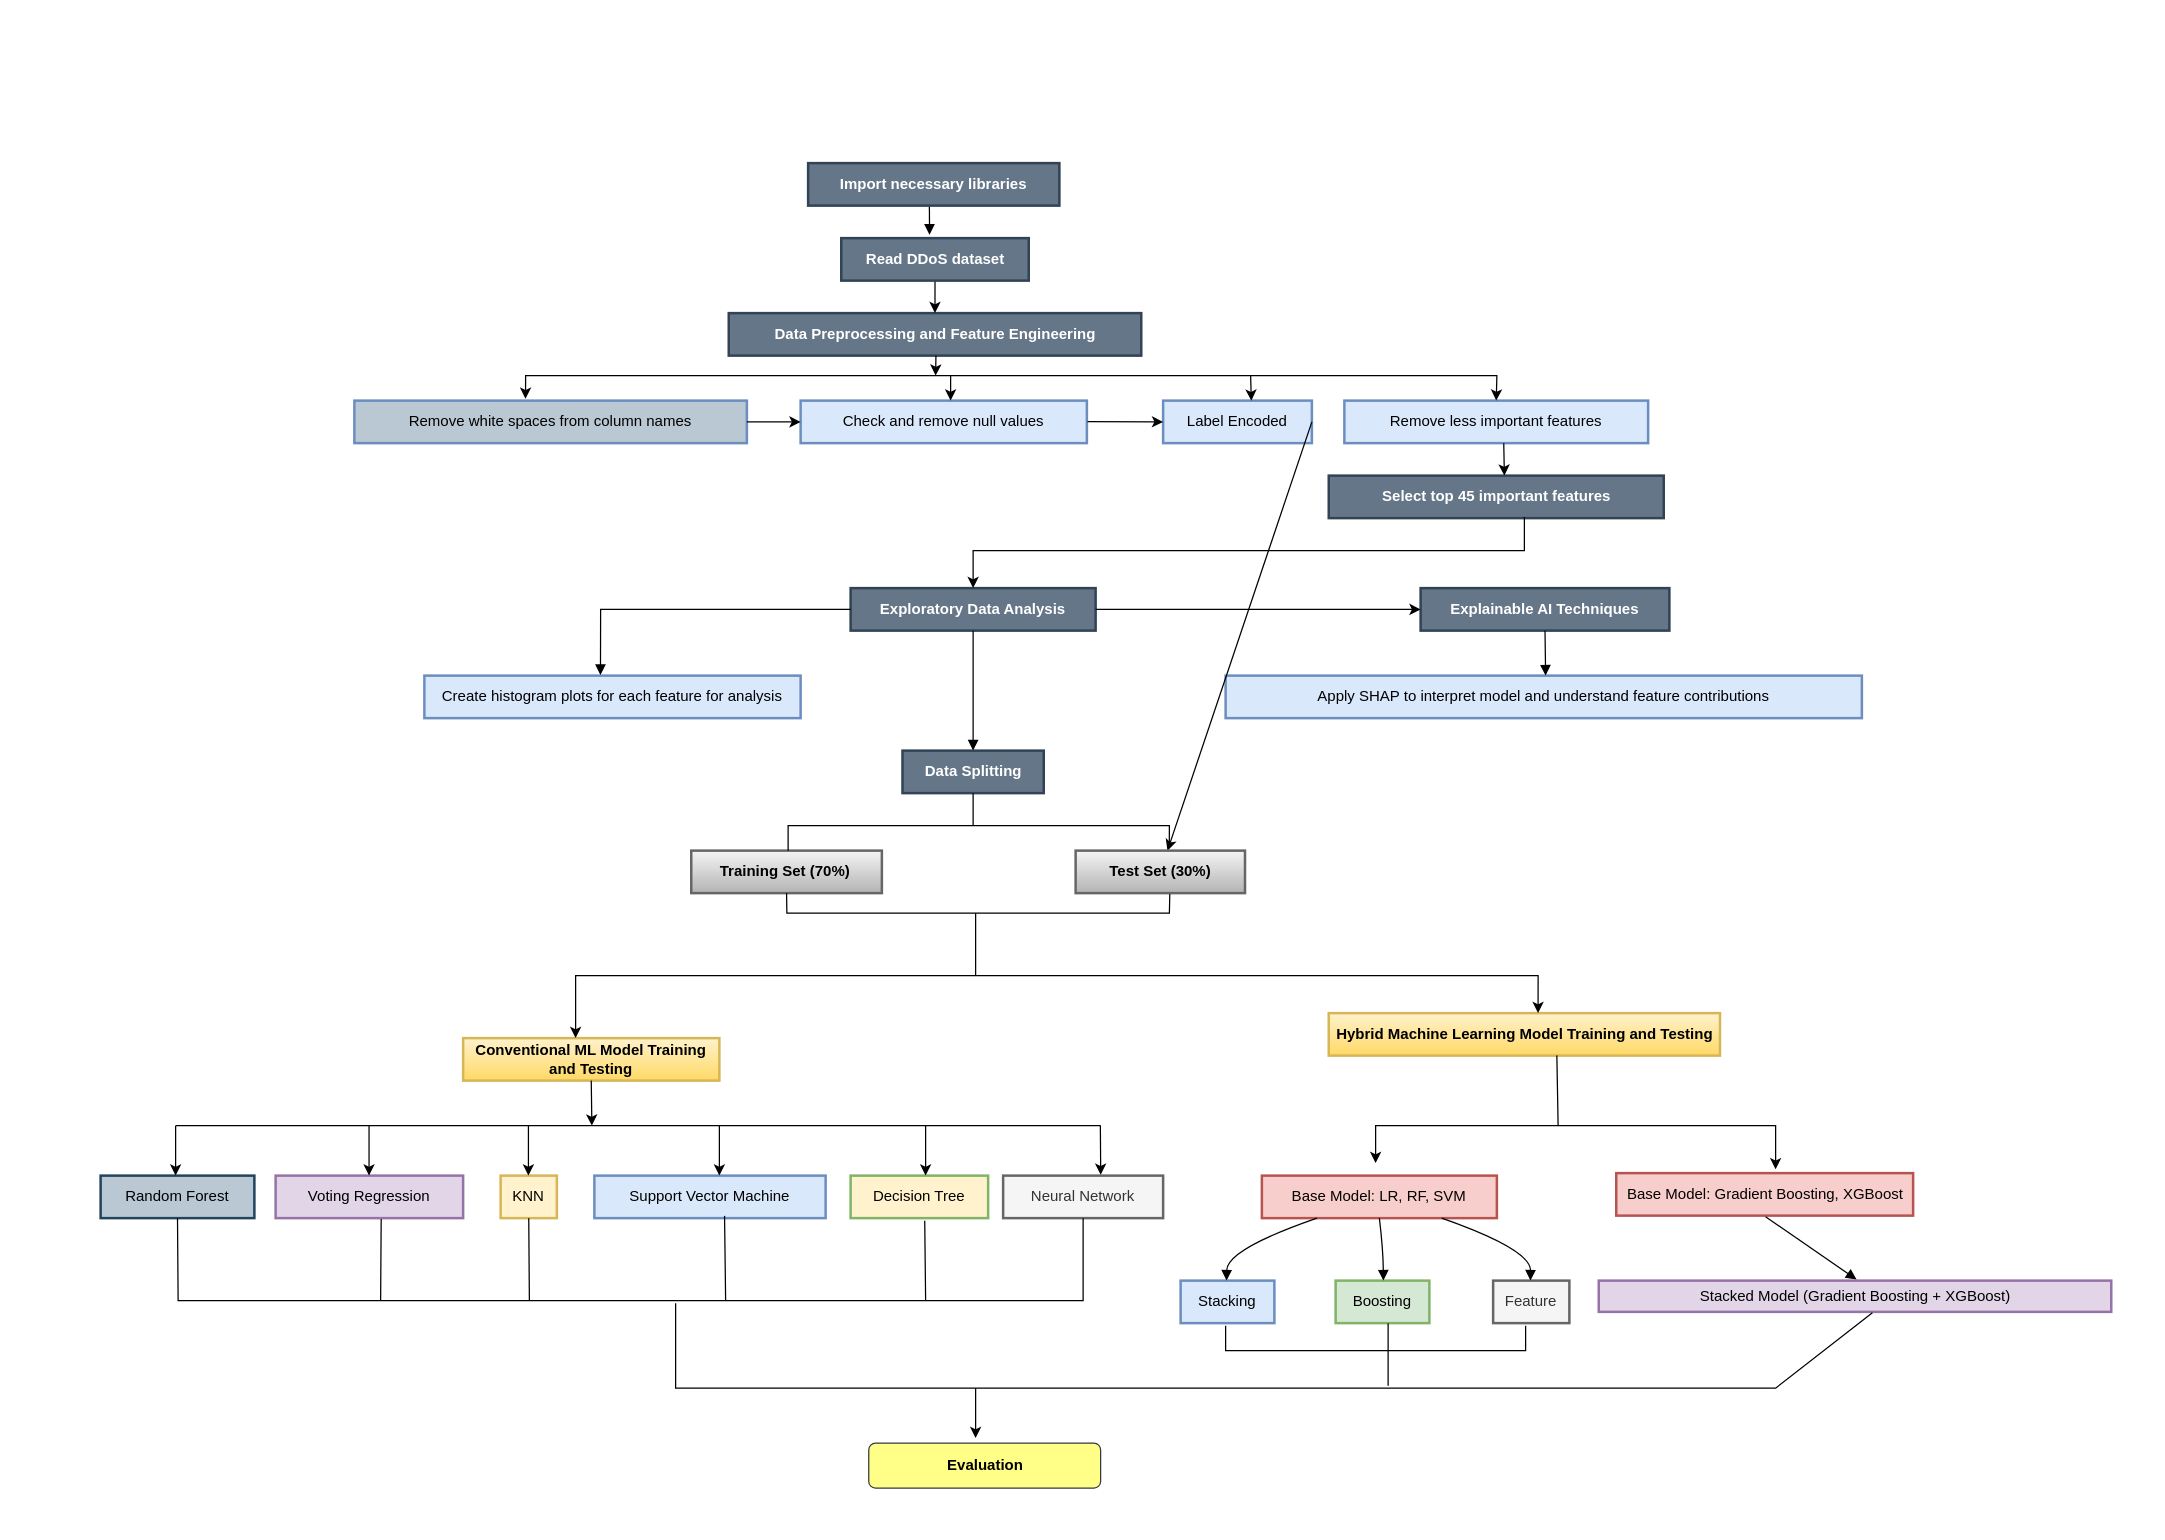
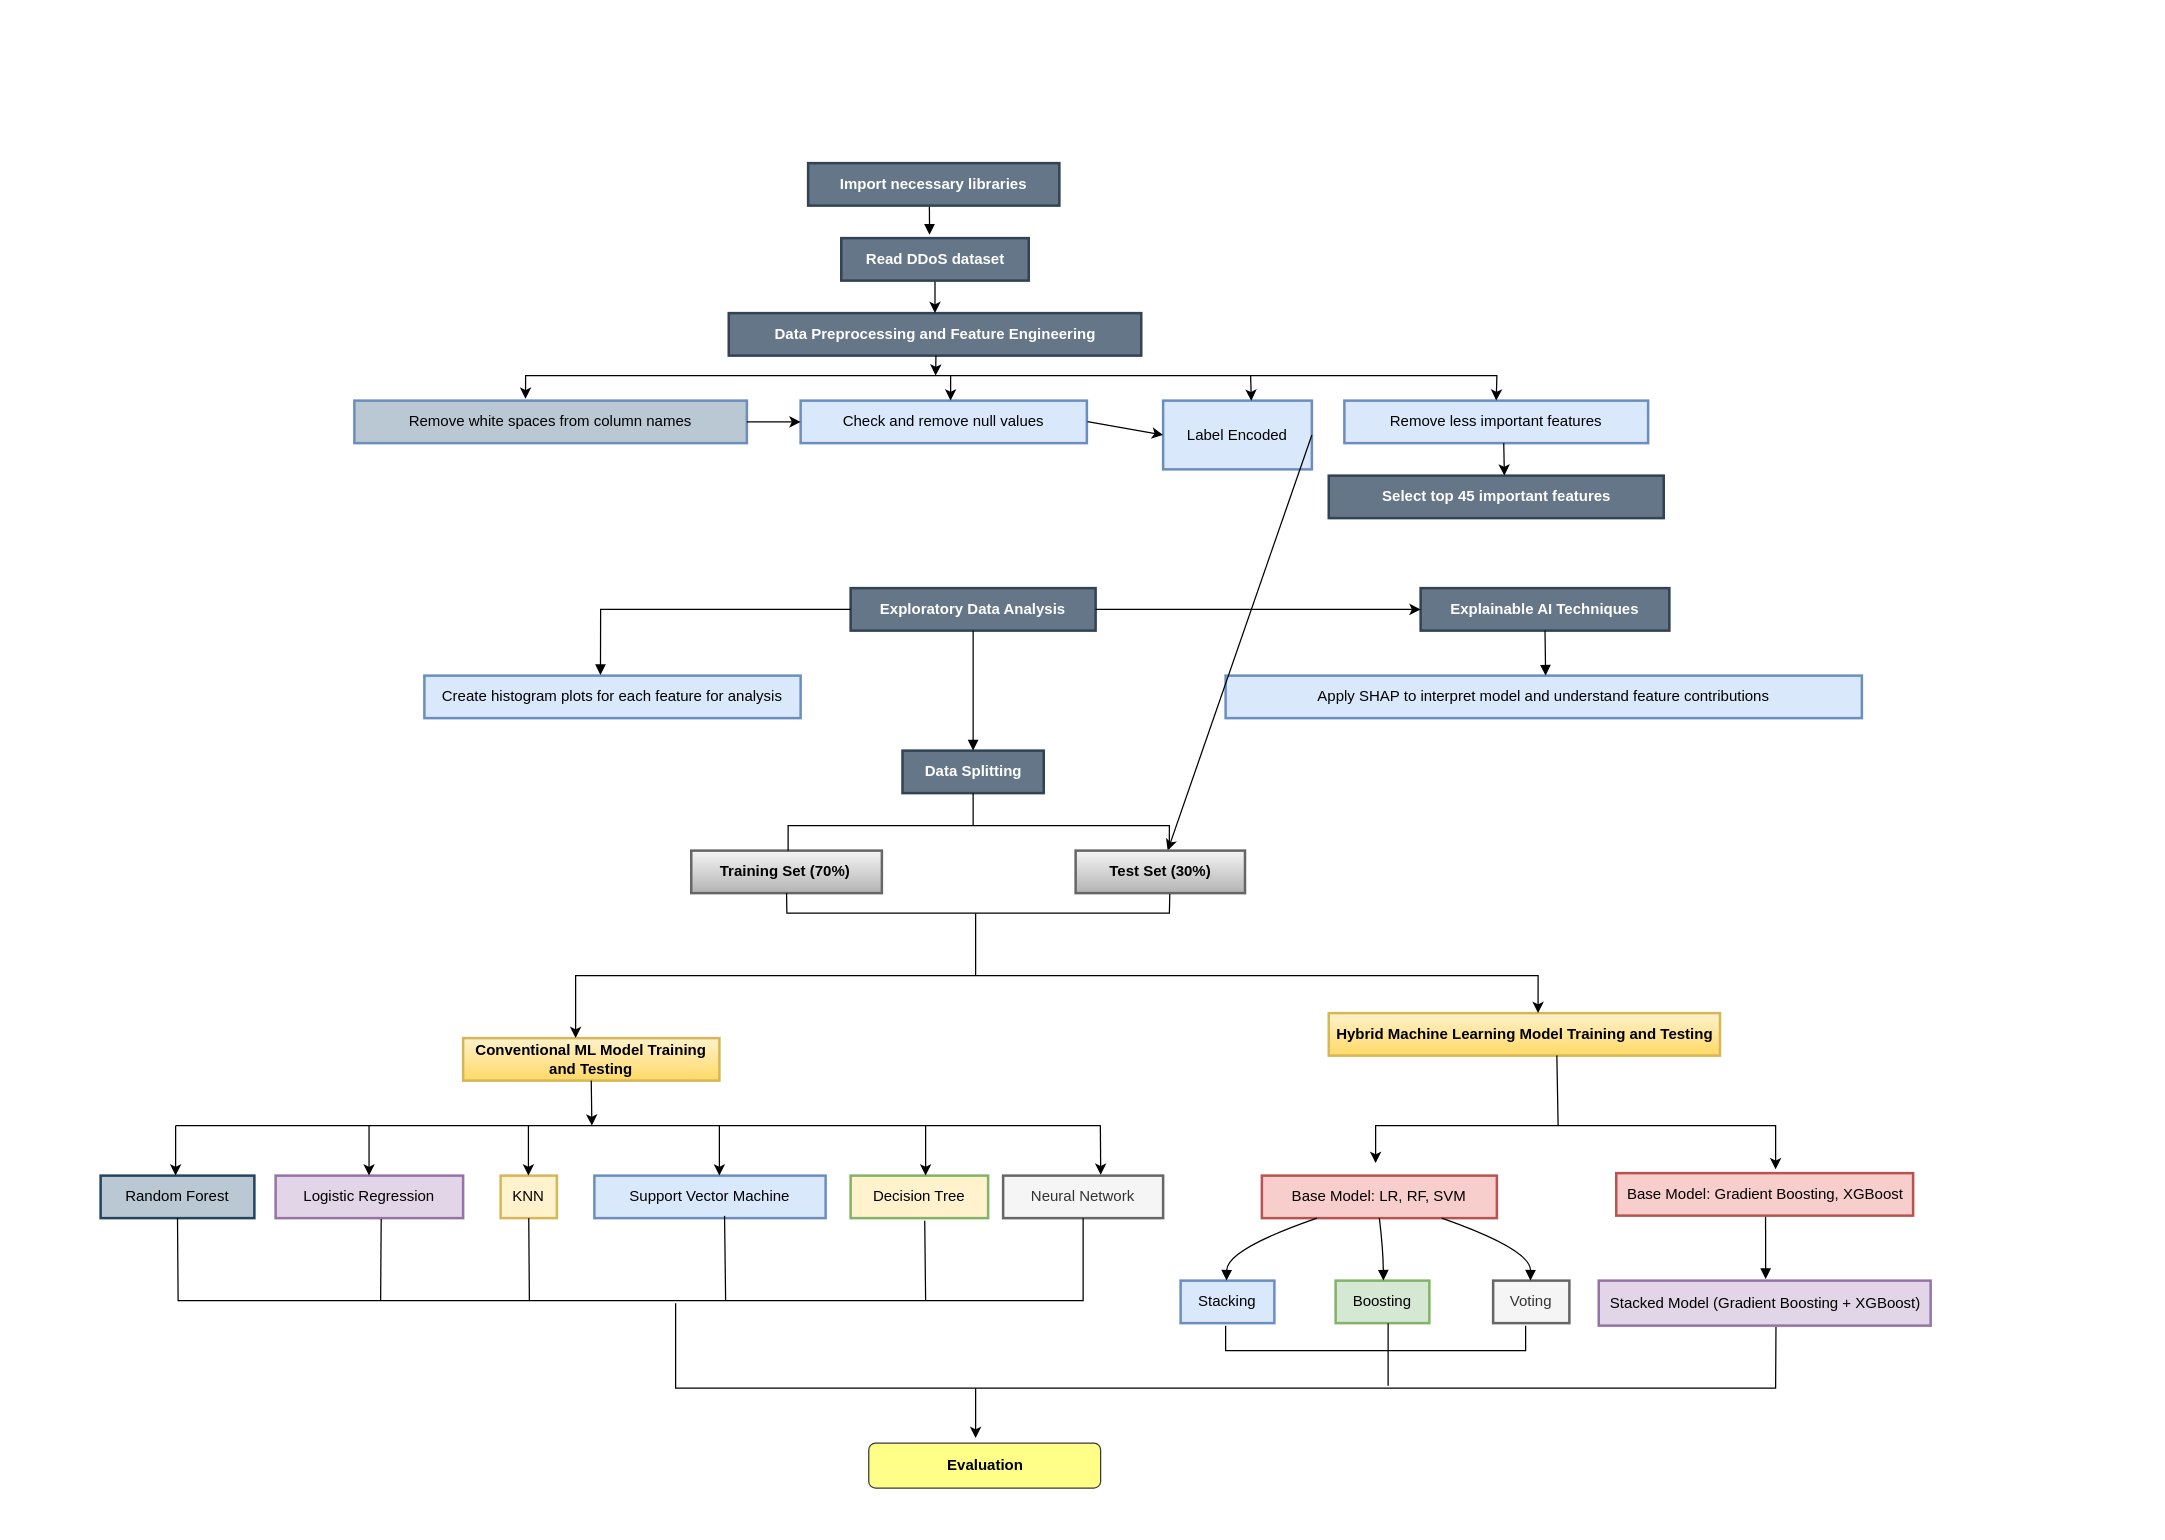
node "Label Encoded": size 149x43 -> 149x69
edge "Select top 45 important features" -> "Exploratory Data Analysis": removed
node "Voting Regression": label "Voting Regression" -> "Logistic Regression"
node "Stacked Model (Gradient Boosting + XGBoost)": size 513x31 -> 332x45
node "Feature": label "Feature" -> "Voting"
